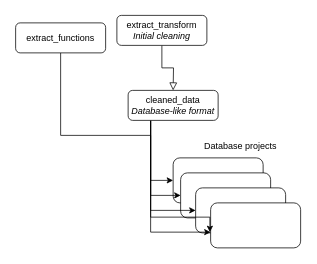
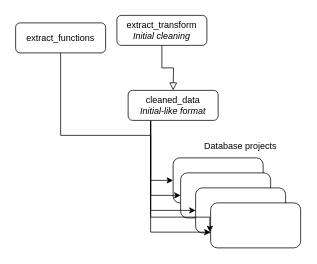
node "cleaned_data Database-like format": label "cleaned_data Database-like format" -> "cleaned_data Initial-like format"
